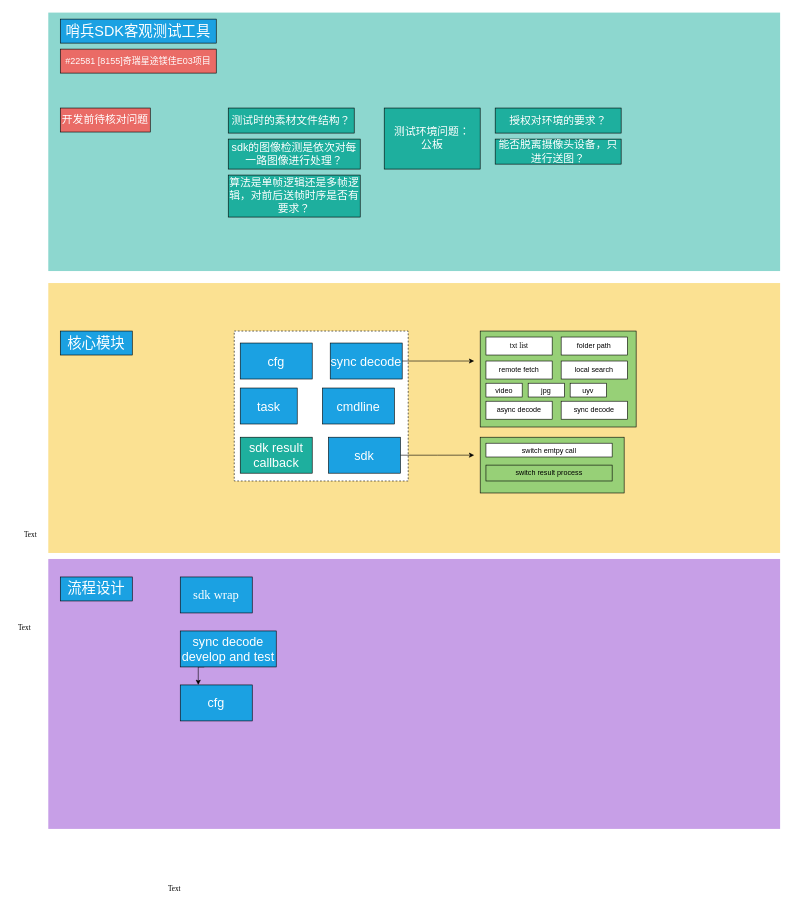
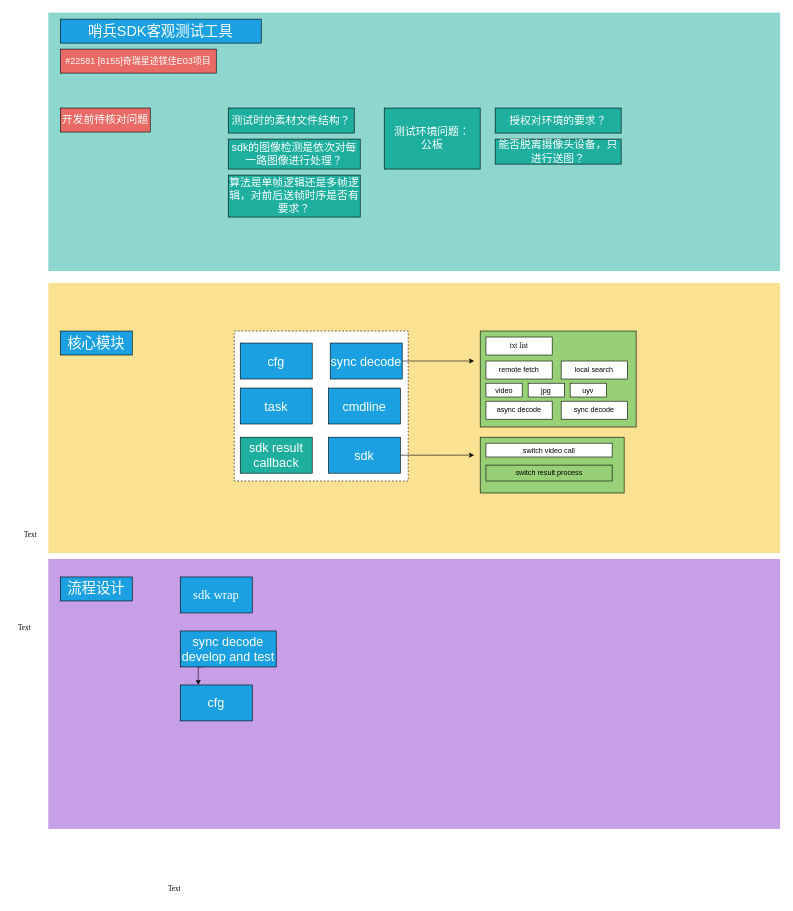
node "哨兵SDK客观测试工具": size 156x24 -> 201x24
node "folder path": removed
node "task": size 57x36 -> 72x36
node "cmdline": moved (359, 406) -> (365, 406)
node "switch emtpy call": label "switch emtpy call" -> "switch video call"
